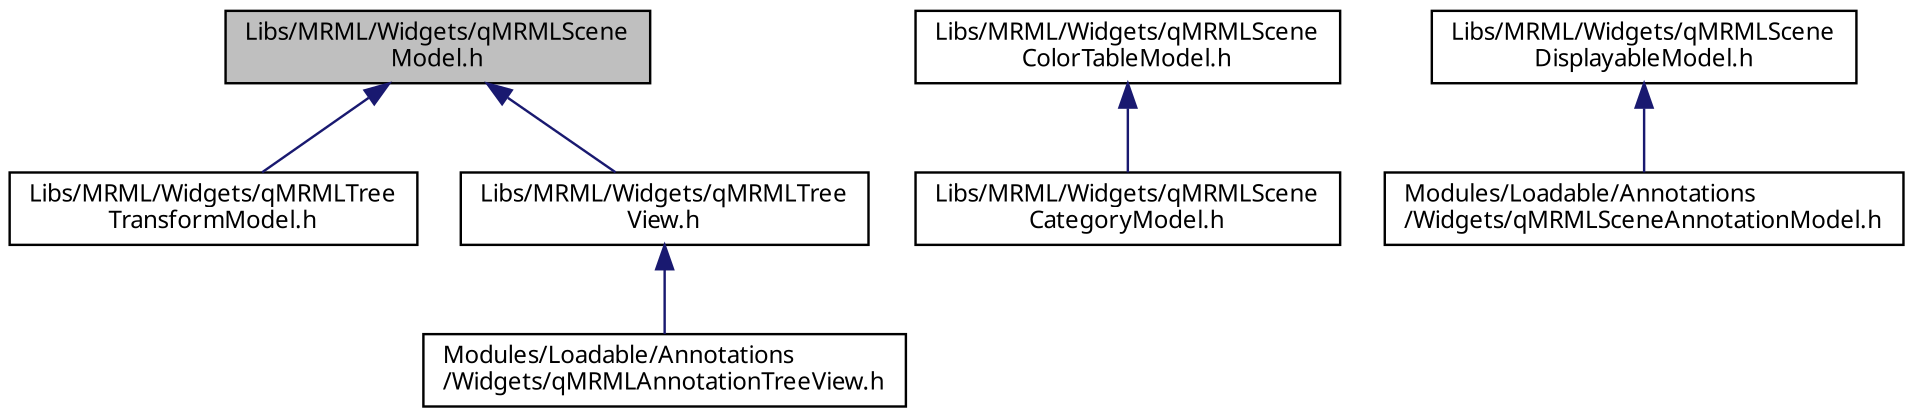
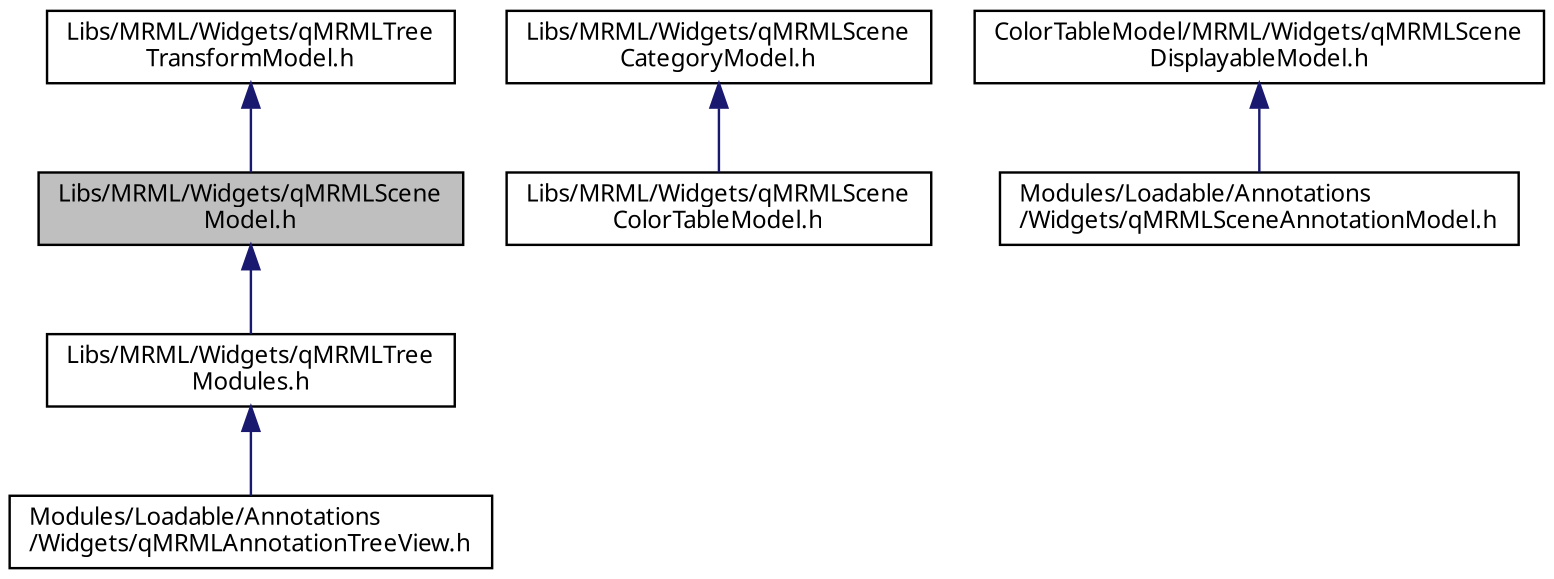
node "Libs/MRML/Widgets/qMRMLScene DisplayableModel.h": label "Libs/MRML/Widgets/qMRMLScene DisplayableModel.h" -> "ColorTableModel/MRML/Widgets/qMRMLScene DisplayableModel.h"
edge "Libs/MRML/Widgets/qMRMLTree TransformModel.h" -> "Libs/MRML/Widgets/qMRMLScene Model.h": reversed
edge "Libs/MRML/Widgets/qMRMLScene CategoryModel.h" -> "Libs/MRML/Widgets/qMRMLScene ColorTableModel.h": reversed
node "Libs/MRML/Widgets/qMRMLTree View.h": label "Libs/MRML/Widgets/qMRMLTree View.h" -> "Libs/MRML/Widgets/qMRMLTree Modules.h"
